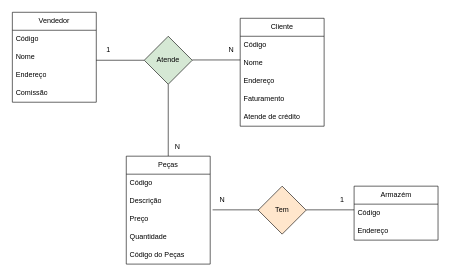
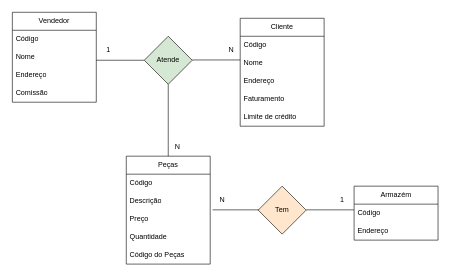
node "Atende de crédito": label "Atende de crédito" -> "Limite de crédito"
